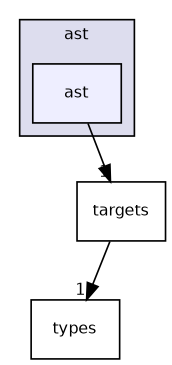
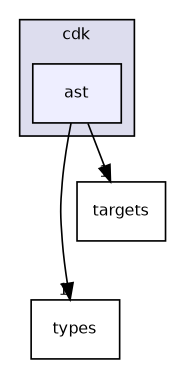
cluster "ast": label "ast" -> "cdk"
edge "targets" -> "types": now "ast" -> "types"
